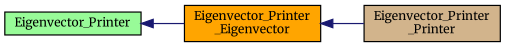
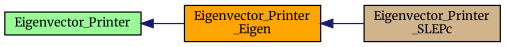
node "Eigenvector_Printer _Eigenvector": label "Eigenvector_Printer _Eigenvector" -> "Eigenvector_Printer _Eigen"
node "Eigenvector_Printer _Printer": label "Eigenvector_Printer _Printer" -> "Eigenvector_Printer _SLEPc"
